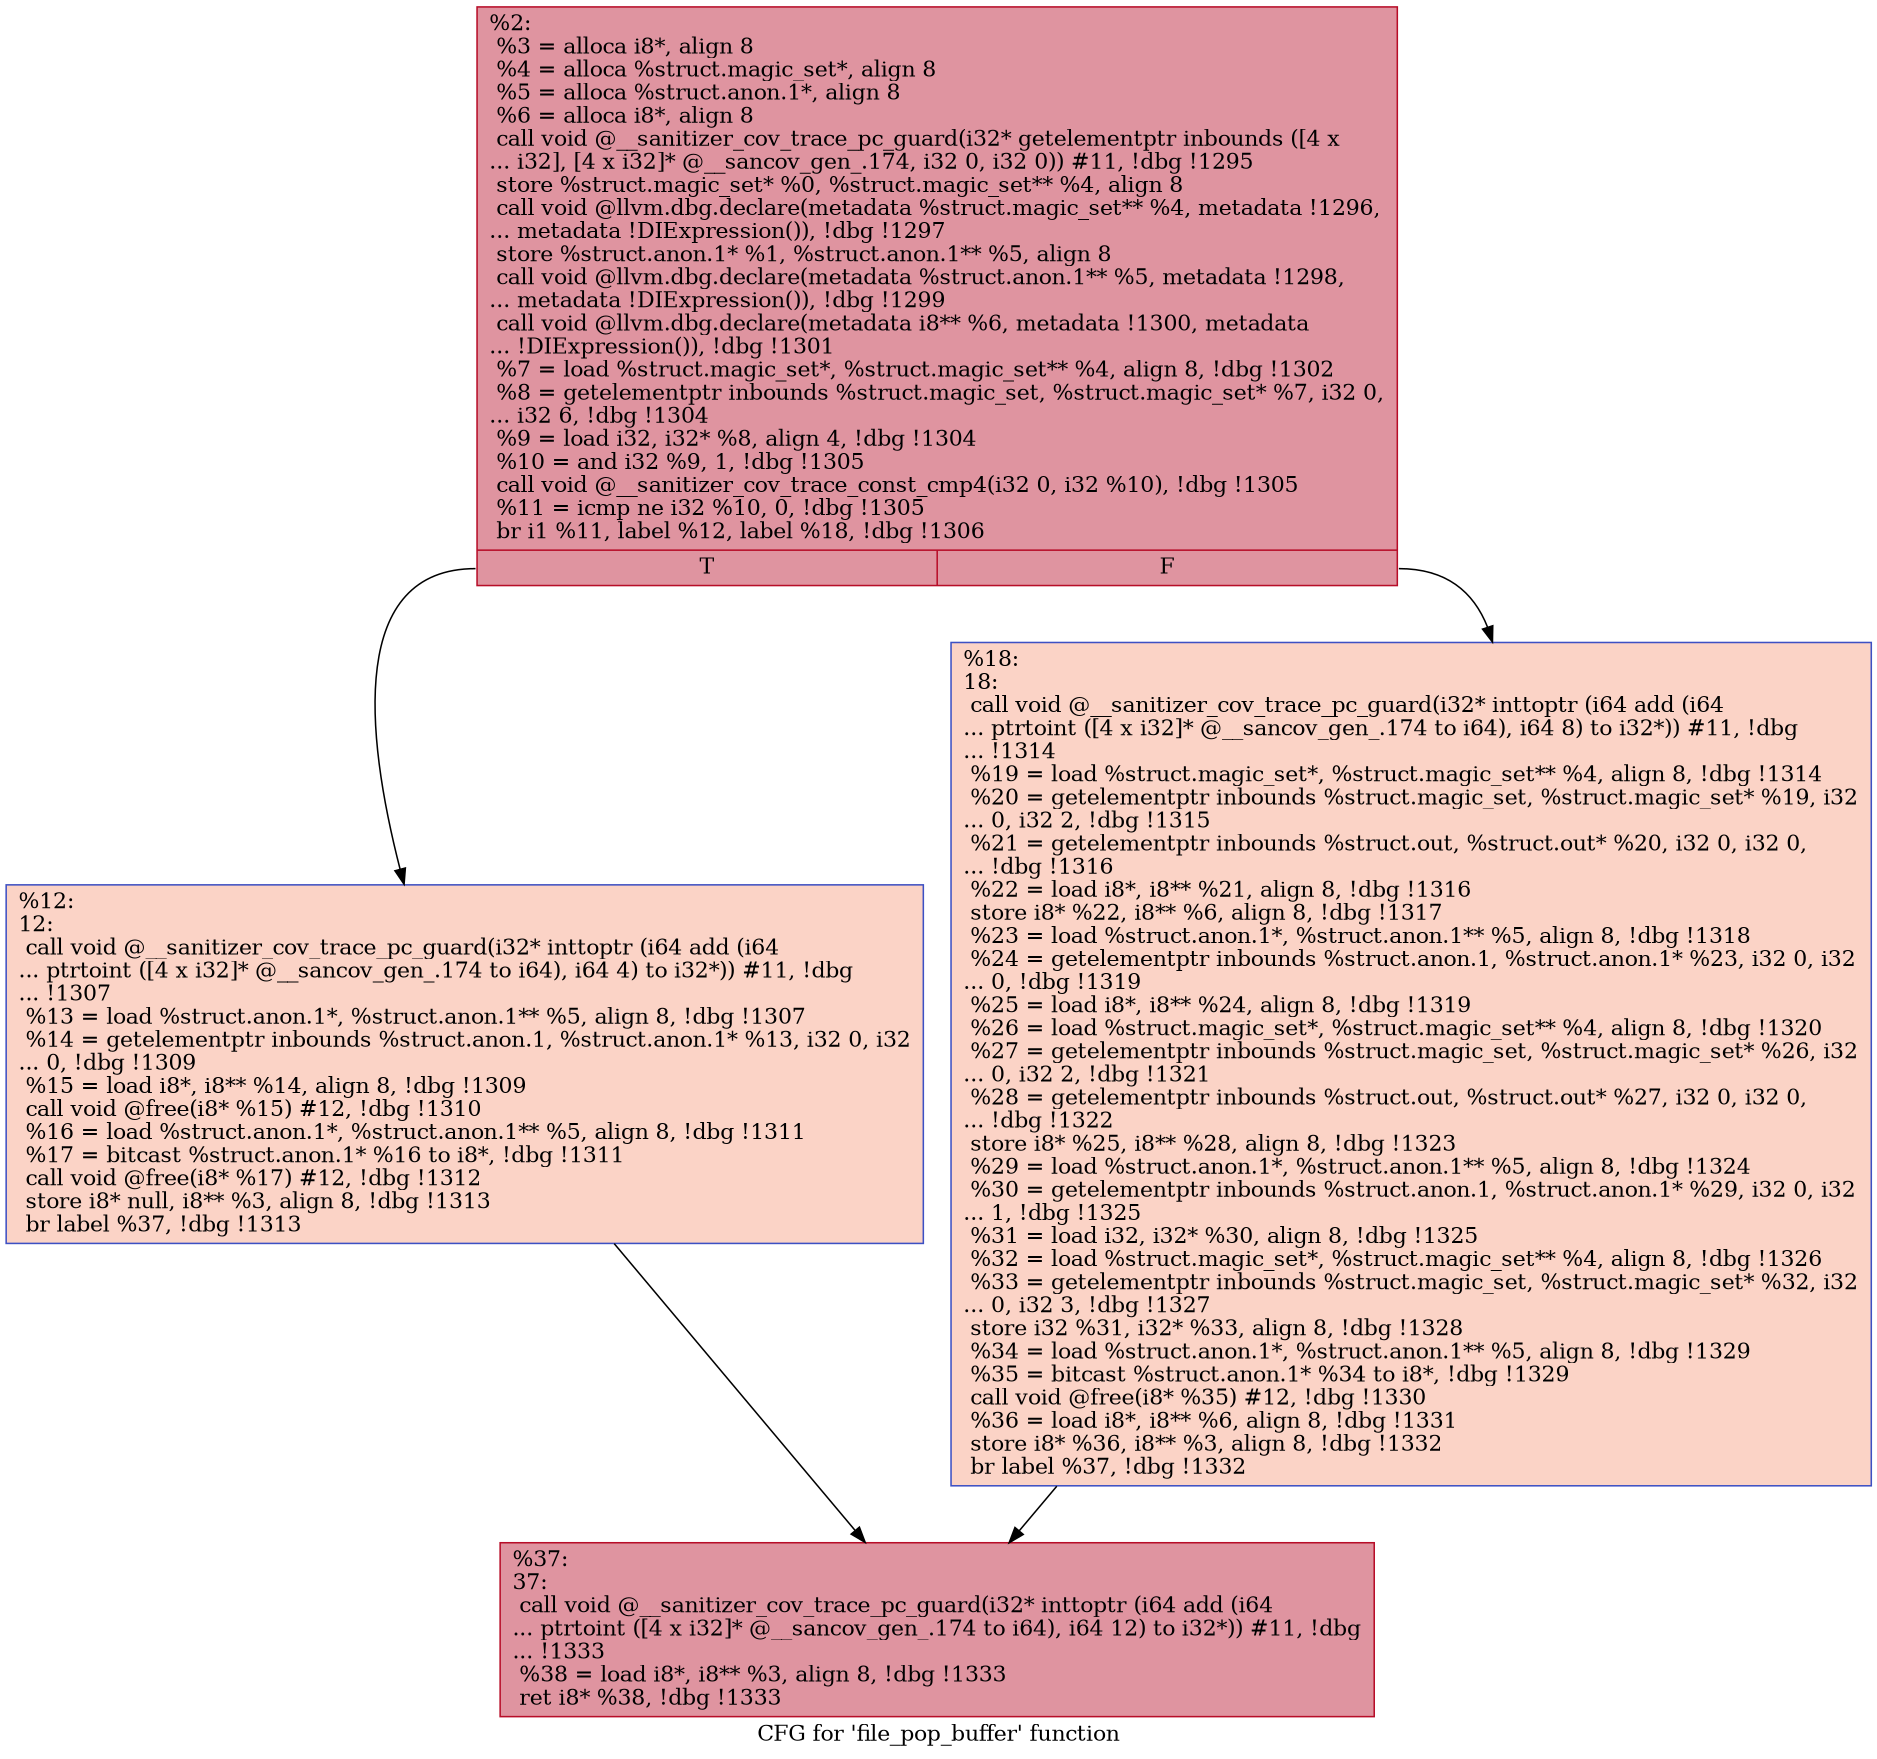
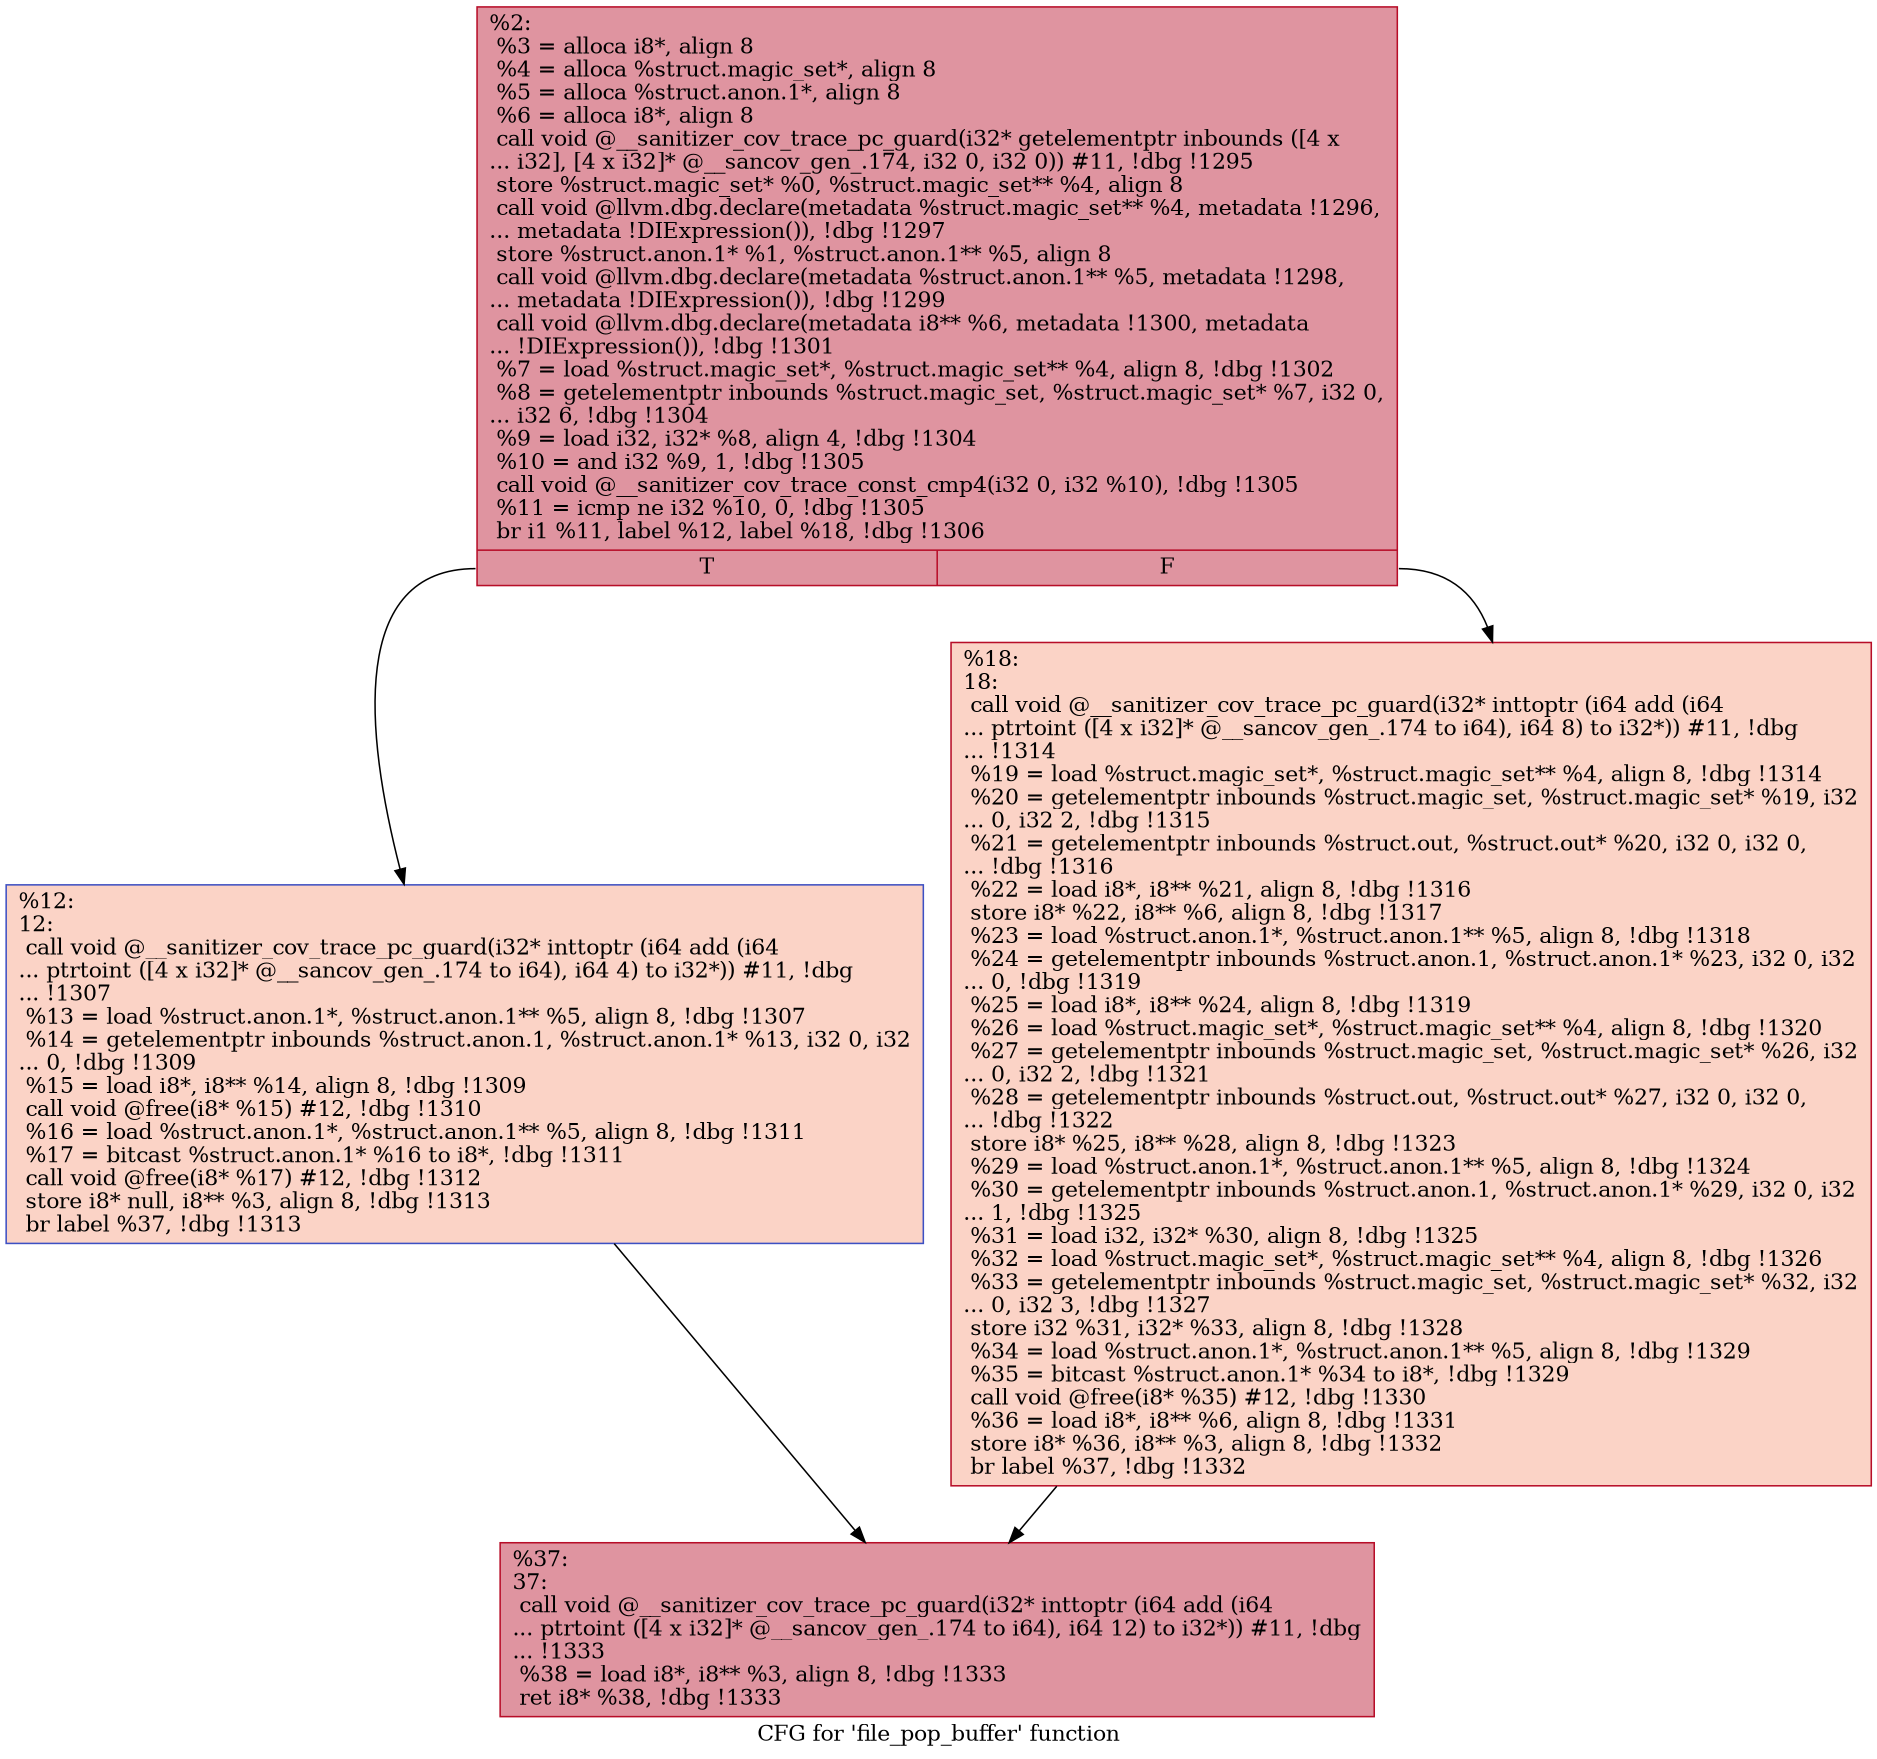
node "%18:": color #3d50c3ff -> #b70d28ff
